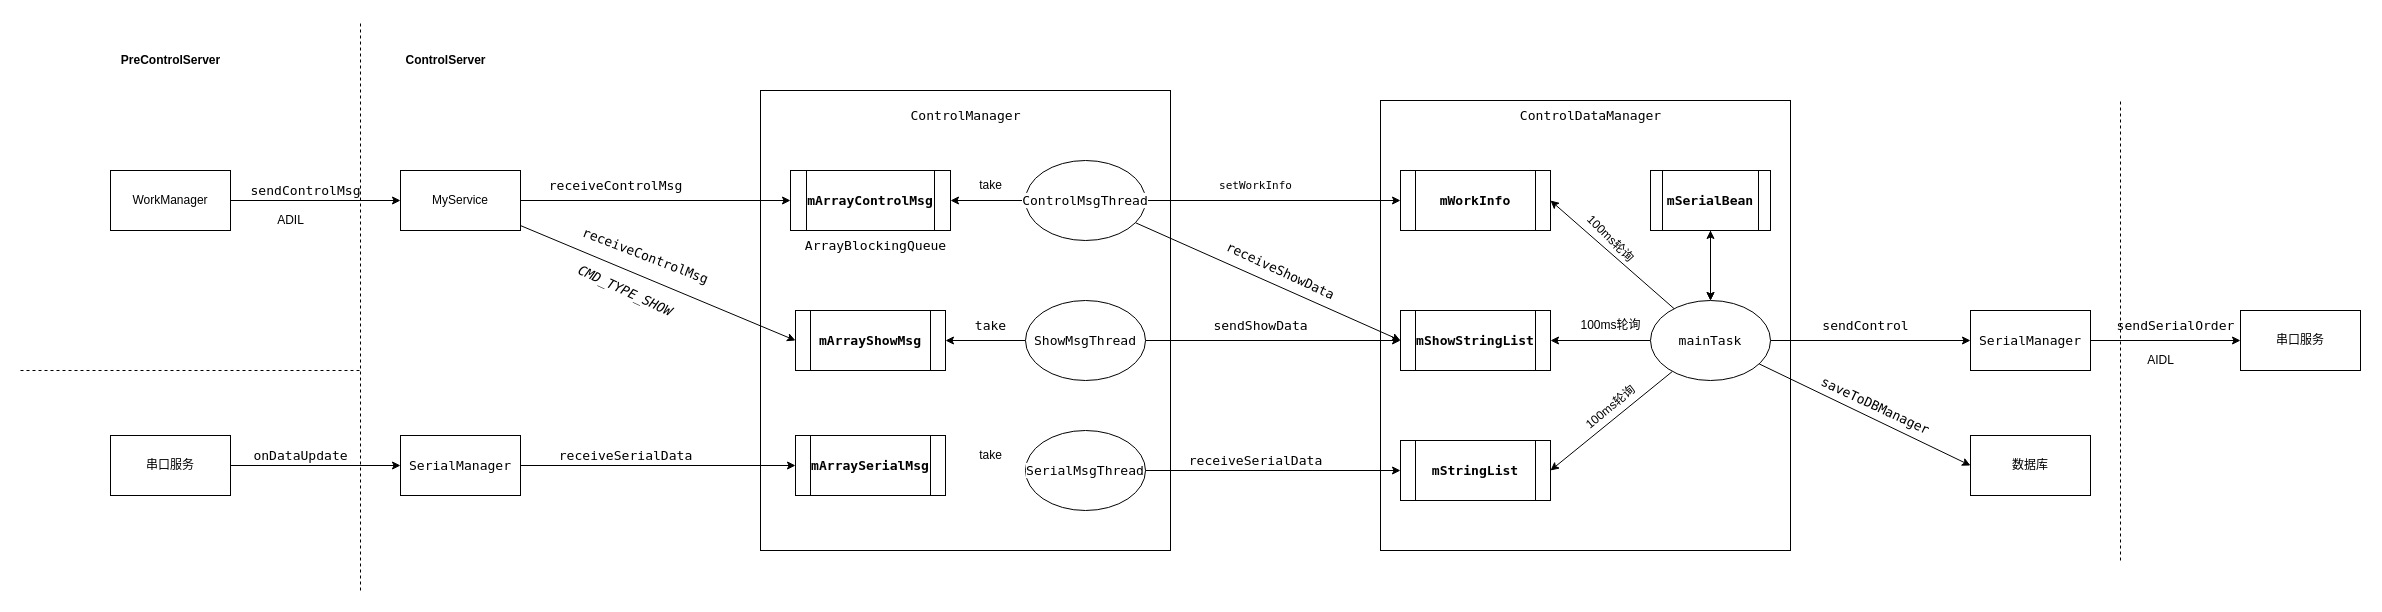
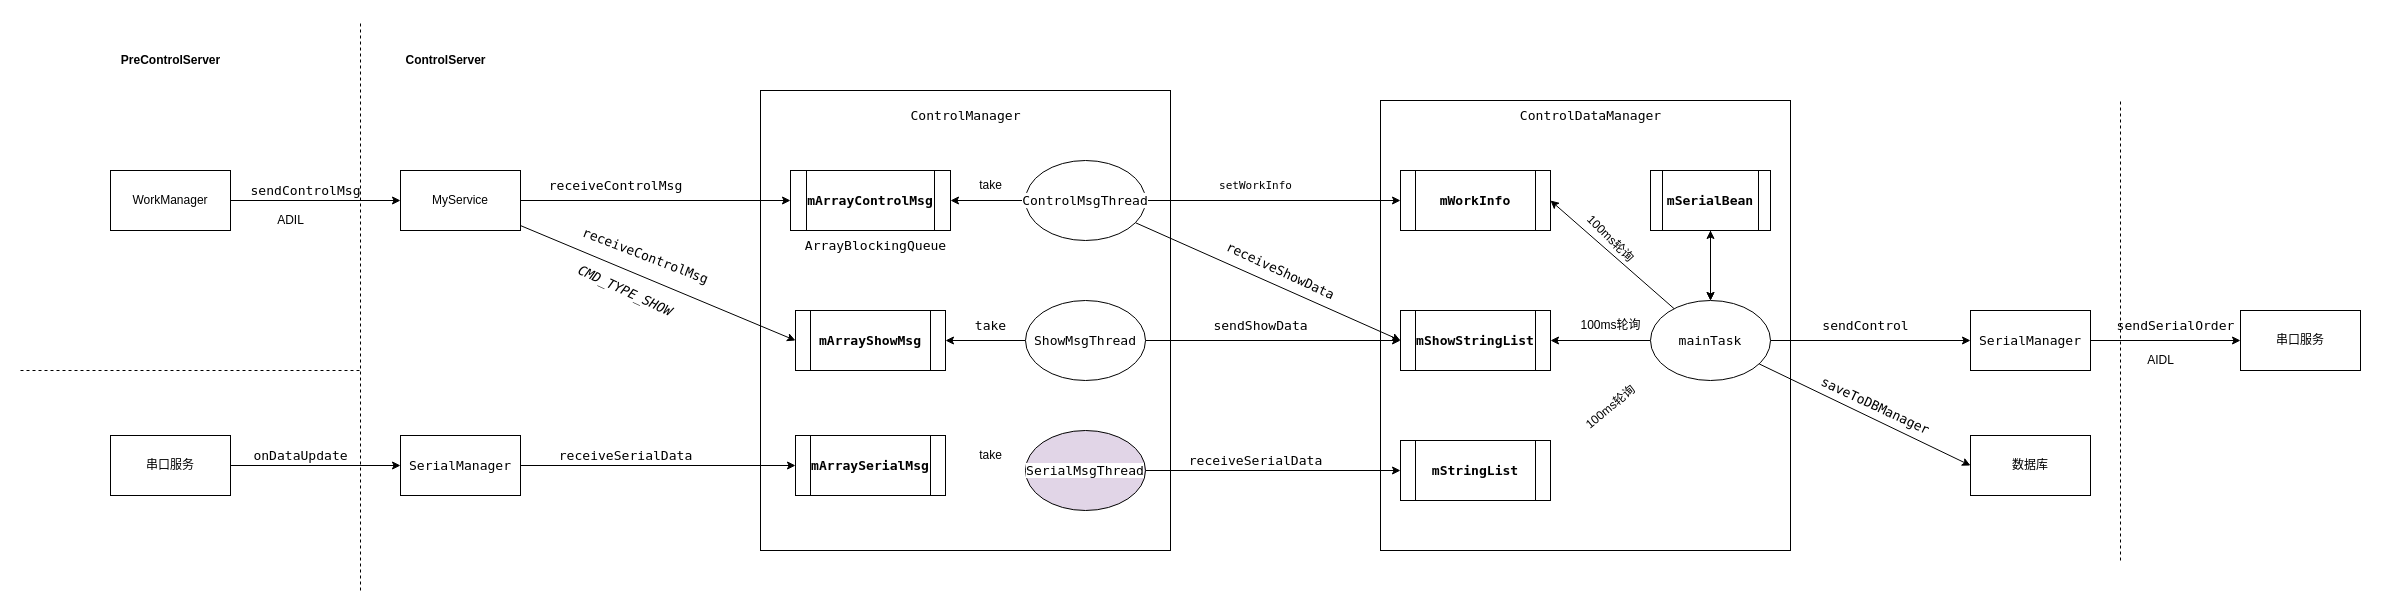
edge "mainTask" -> "mStringList": removed
node "SerialMsgThread": fillcolor #ffffff -> #e1d5e7
